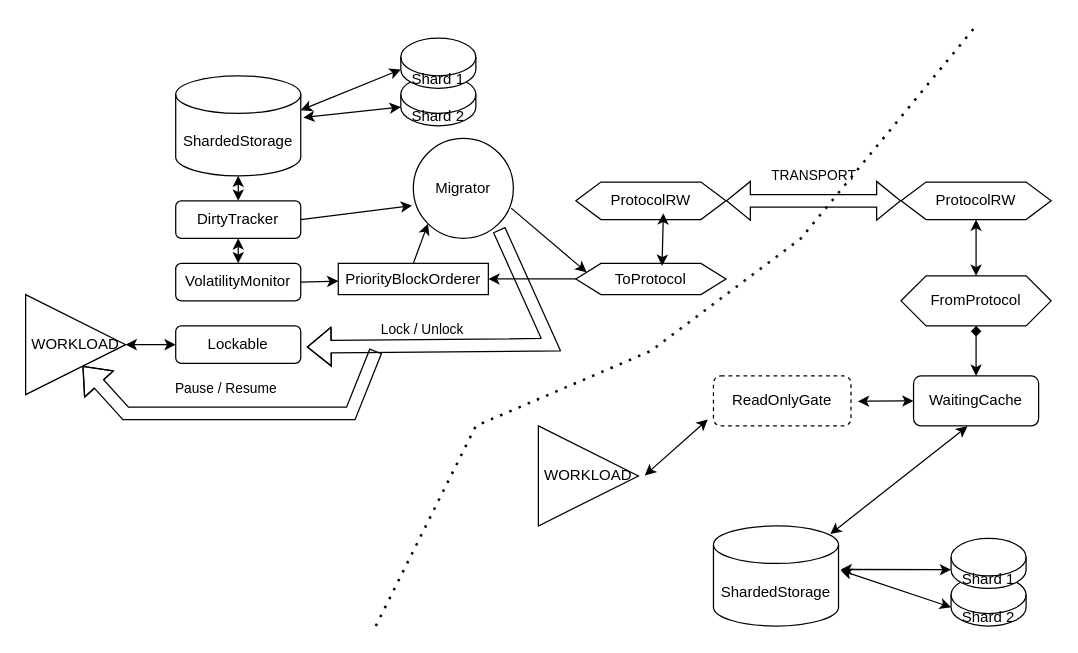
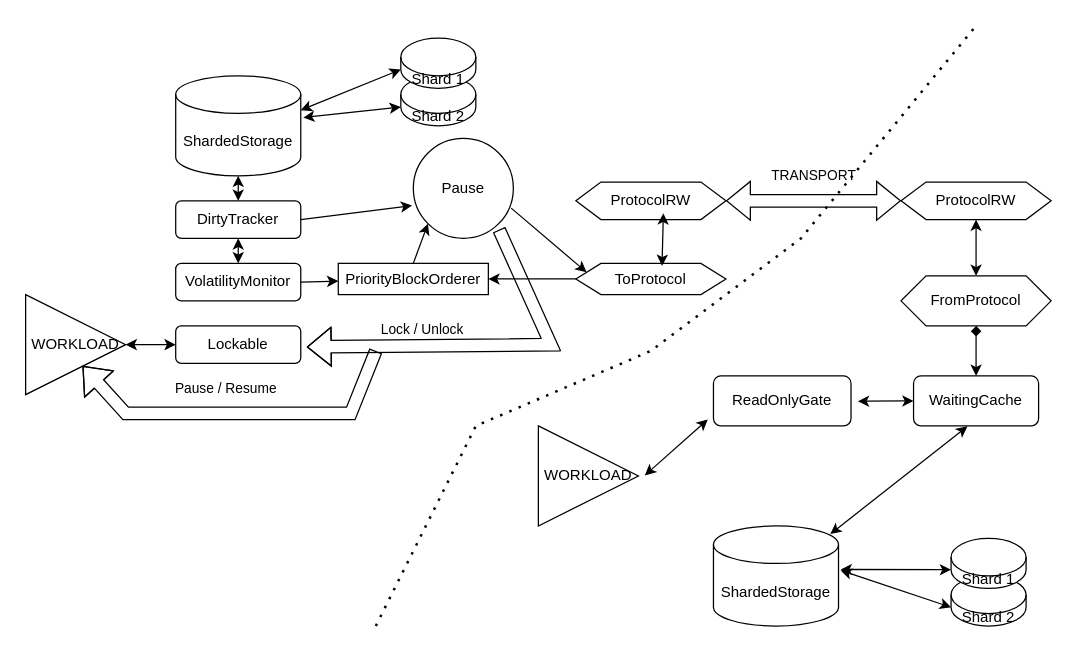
node "Migrator": label "Migrator" -> "Pause"
node "ReadOnlyGate": style dashed -> solid
